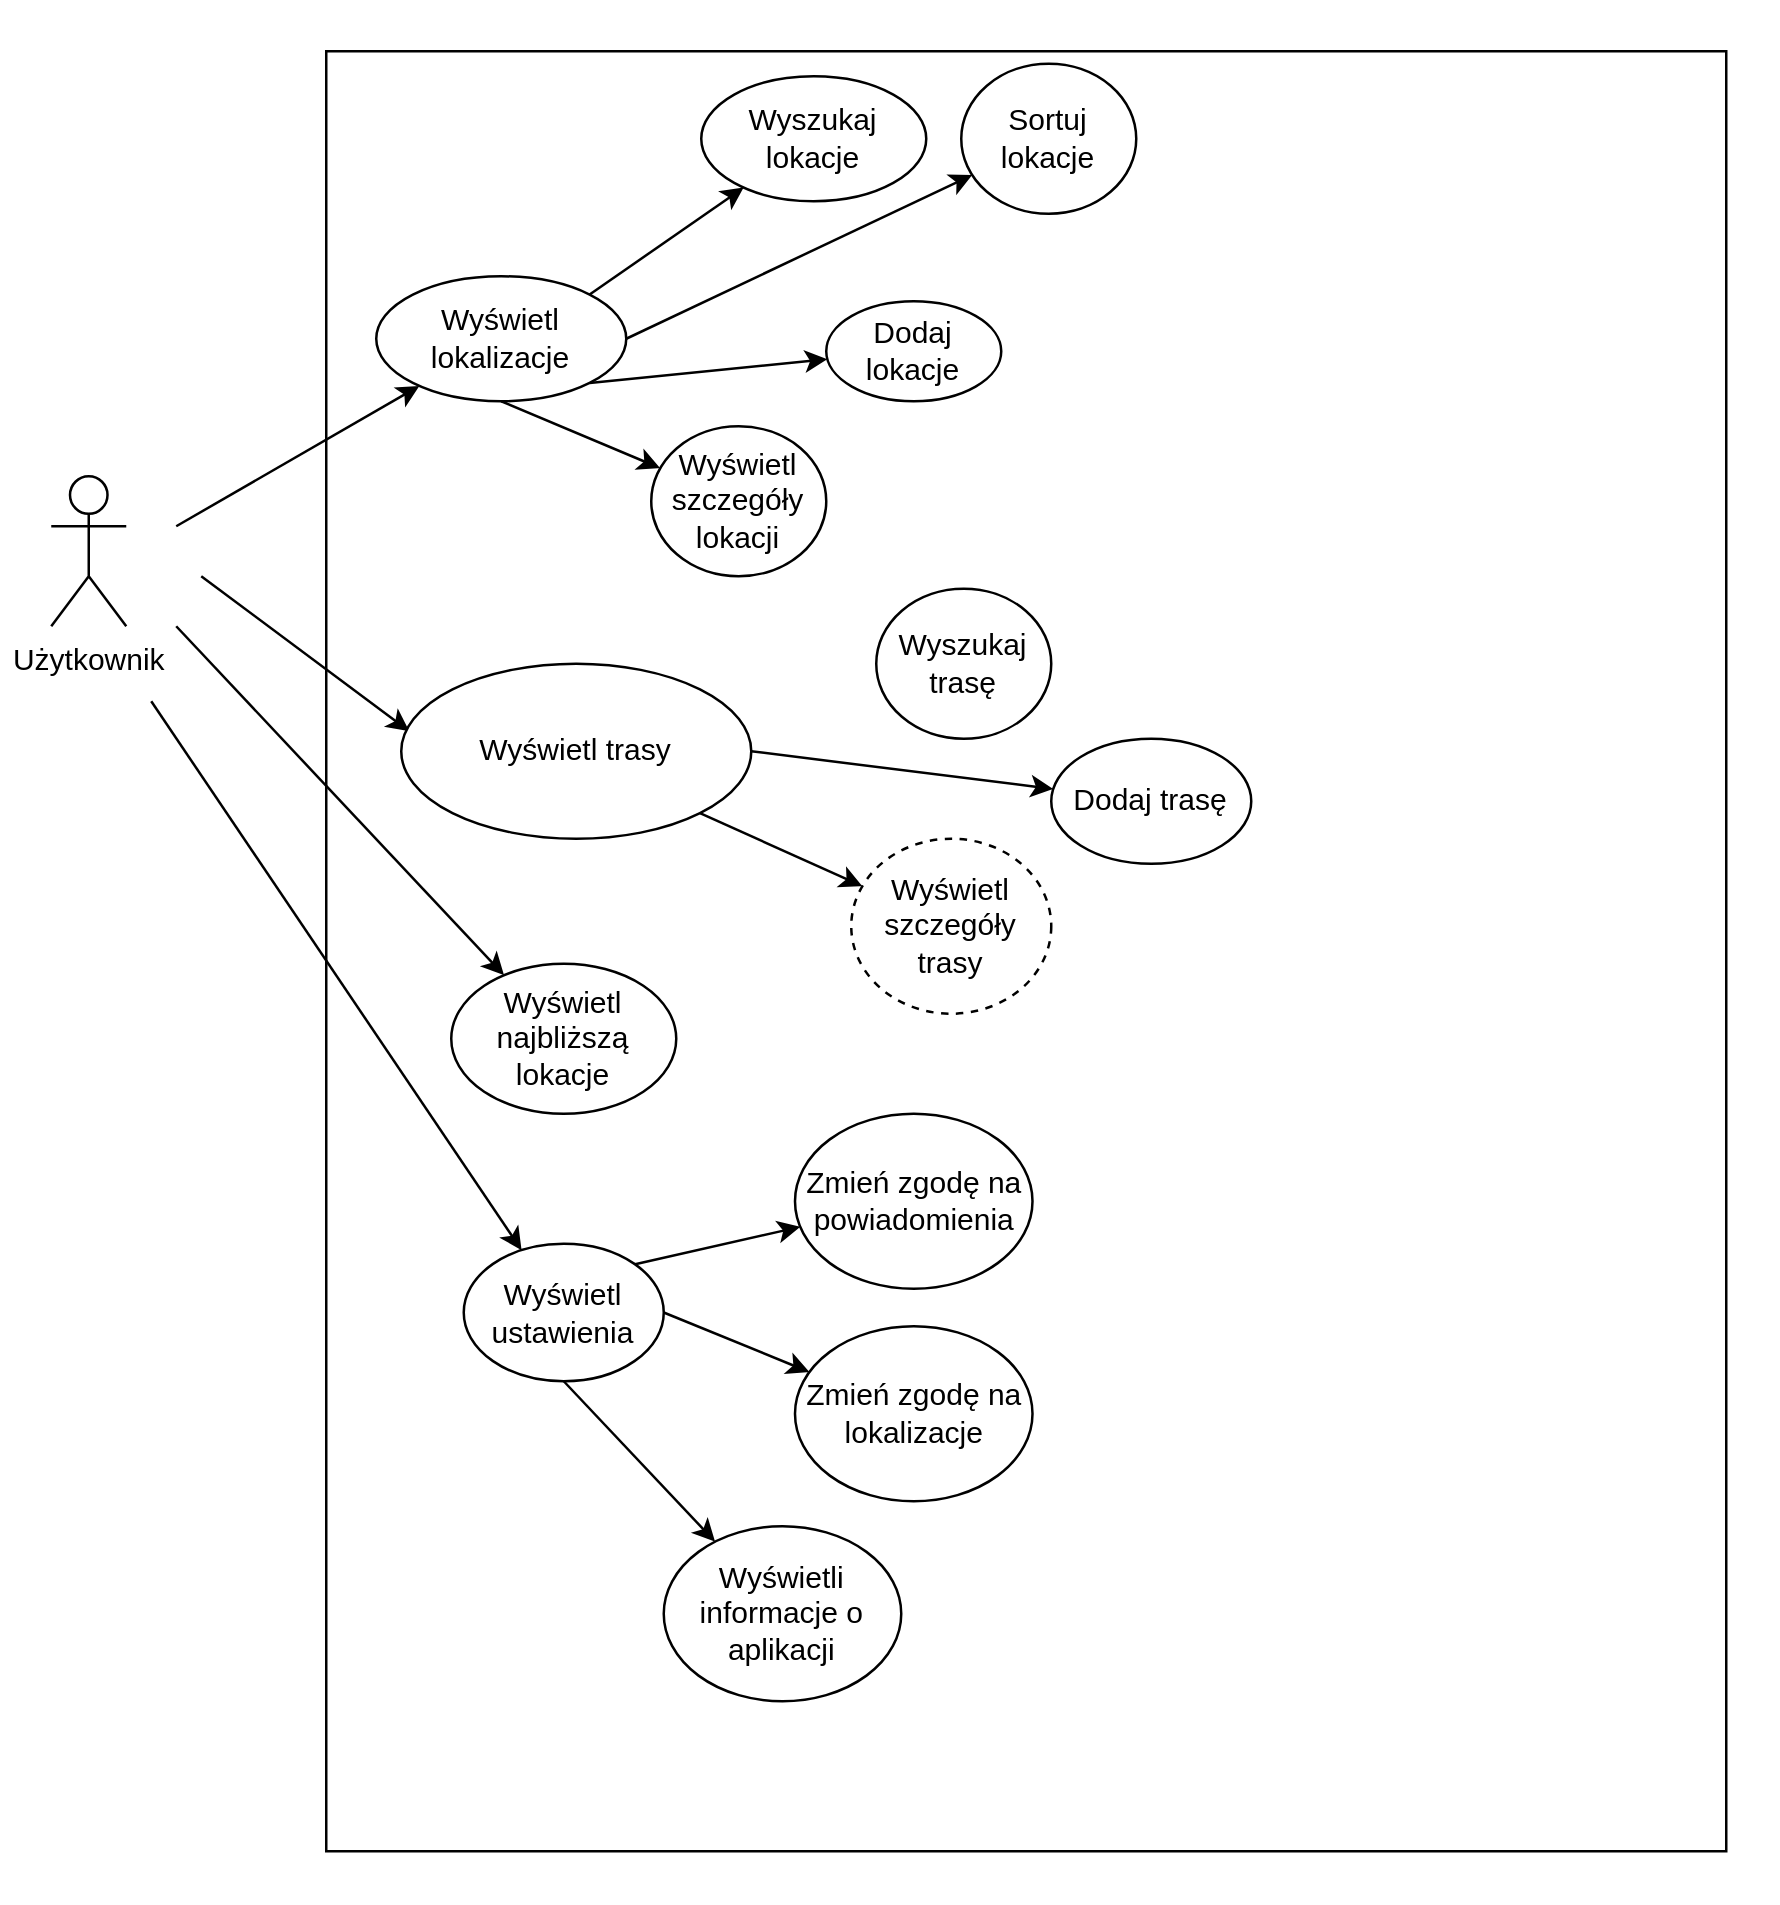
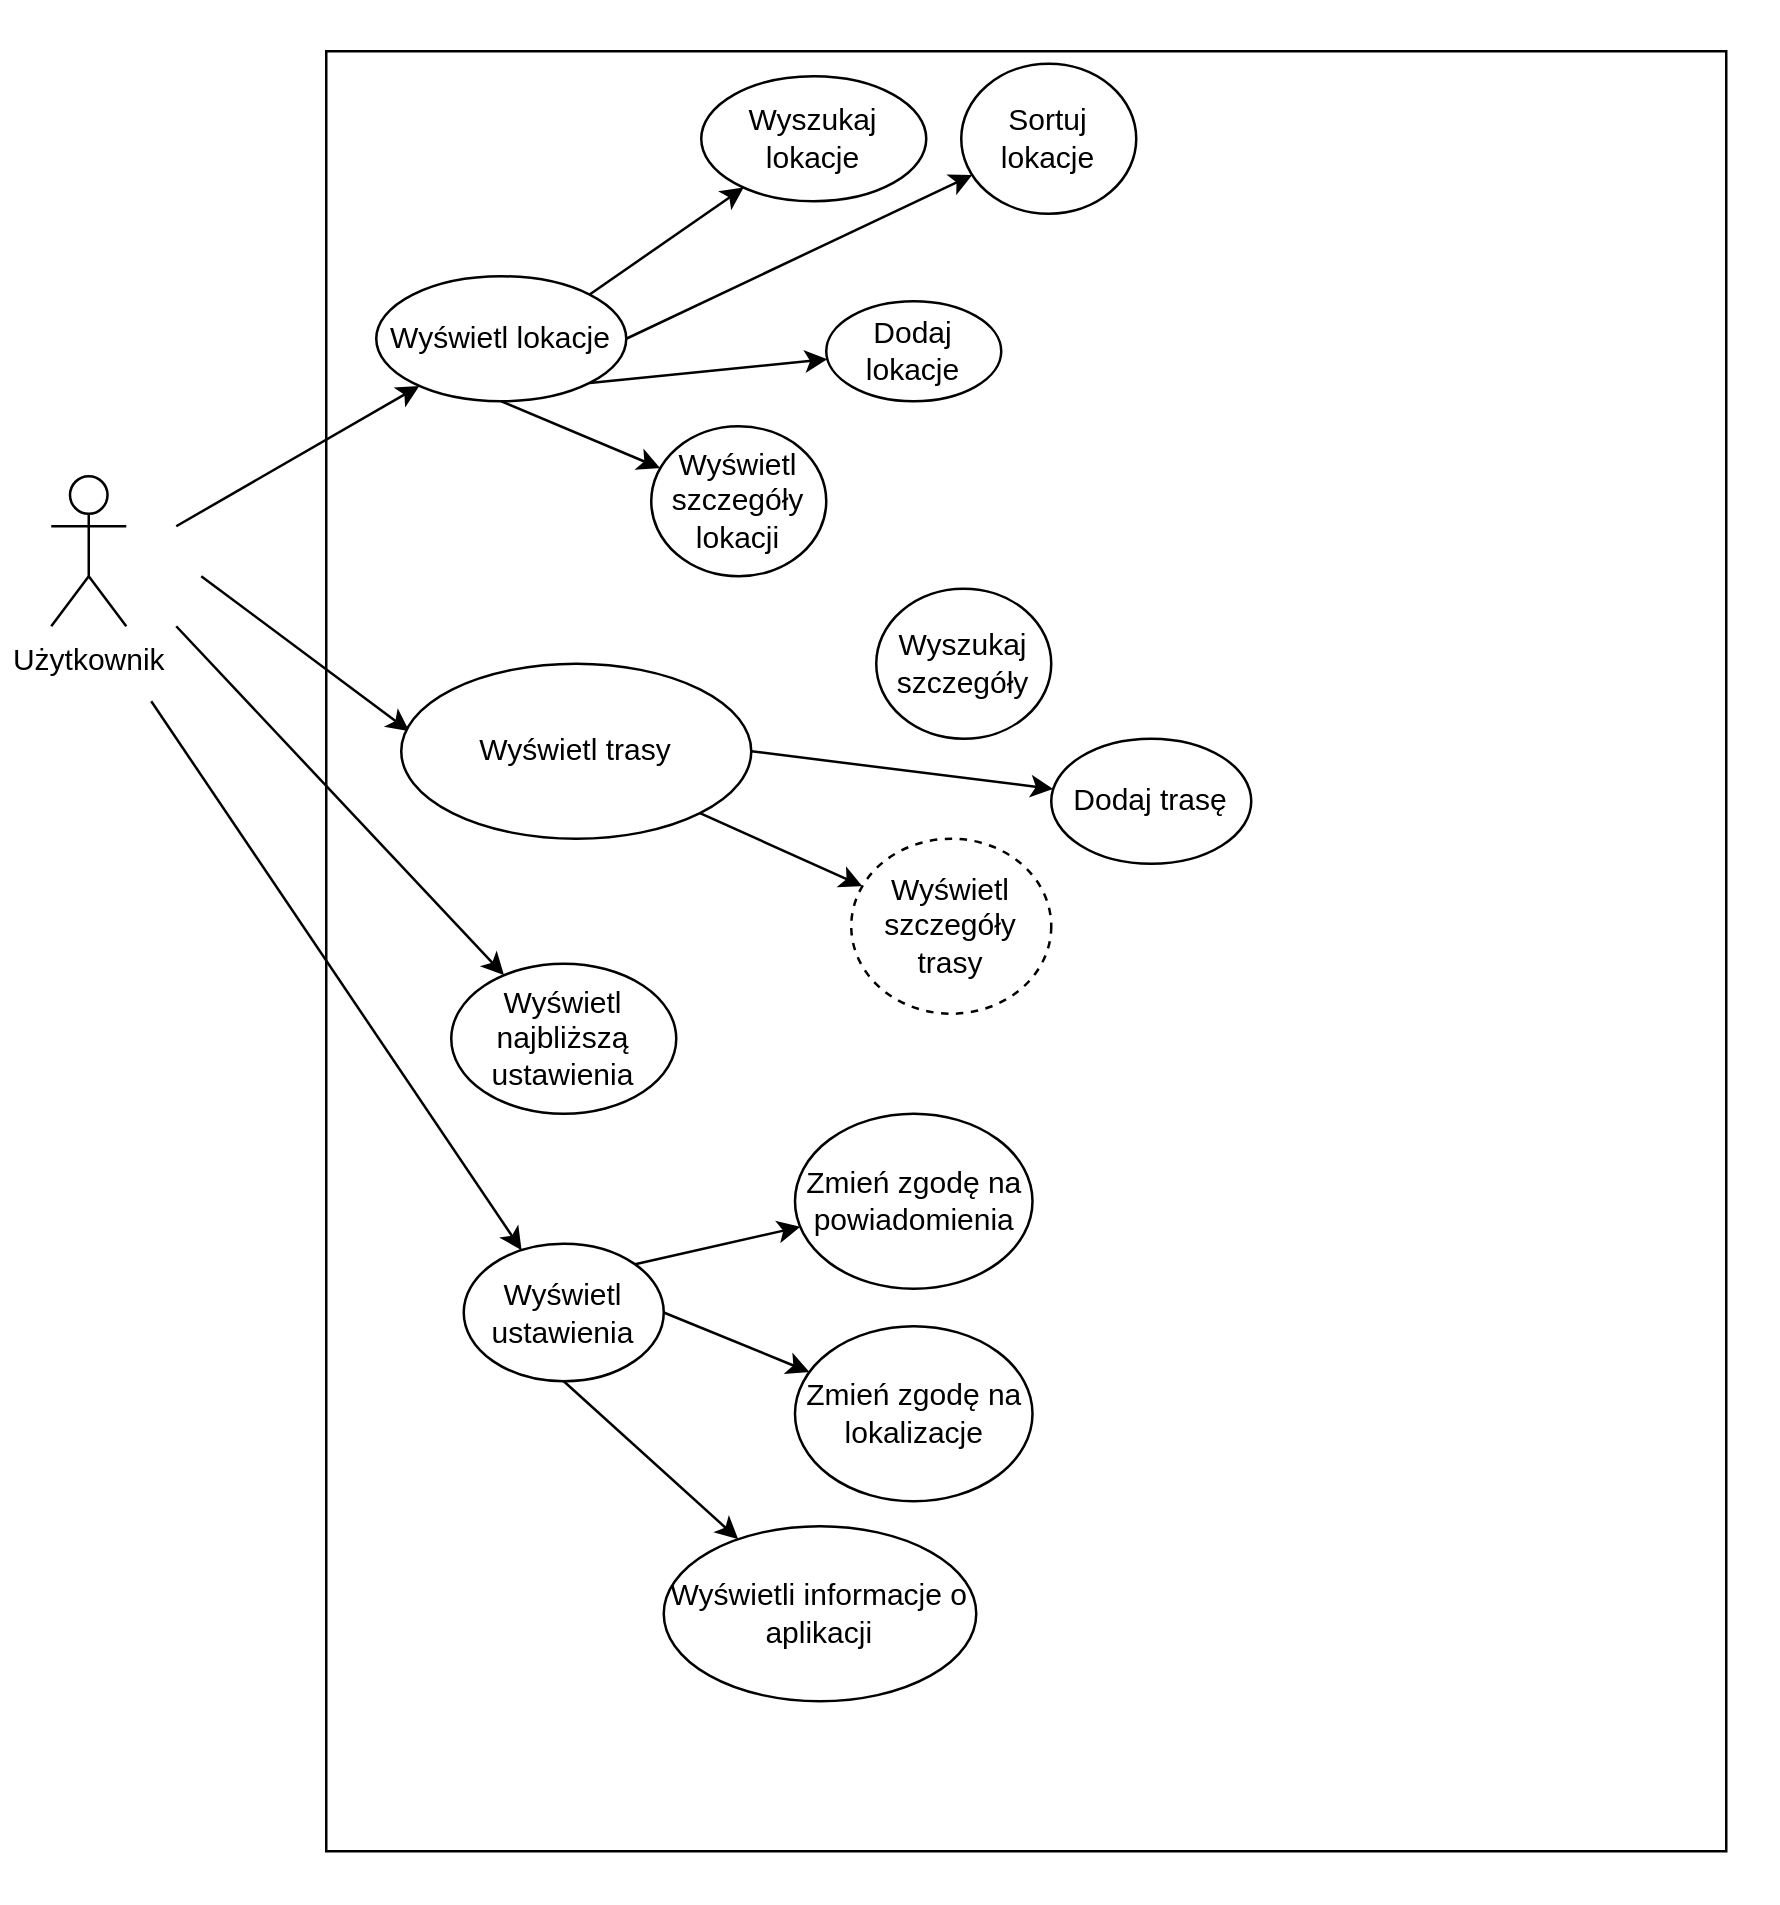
node "Wyświetl lokalizacje": label "Wyświetl lokalizacje" -> "Wyświetl lokacje"
node "Wyszukaj trasę": label "Wyszukaj trasę" -> "Wyszukaj szczegóły"
node "Wyświetl najbliższą lokacje": label "Wyświetl najbliższą lokacje" -> "Wyświetl najbliższą ustawienia"
node "Wyświetli informacje o aplikacji": size 238x175 -> 313x175
